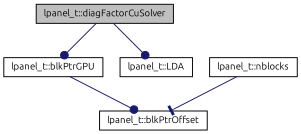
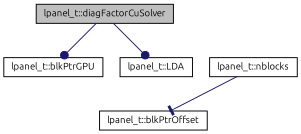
edge "lpanel_t::blkPtrGPU" -> "lpanel_t::blkPtrOffset": removed
